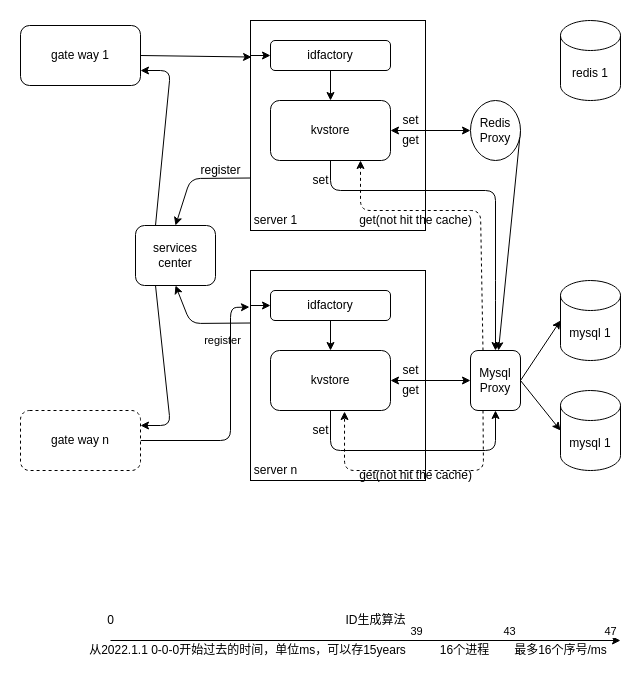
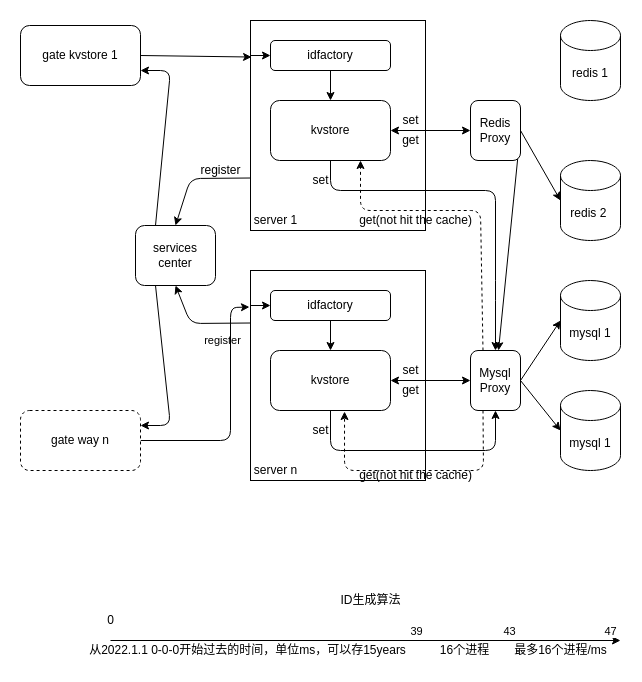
node "gate way 1": label "gate way 1" -> "gate kvstore 1"
node "Redis Proxy": shape ellipse -> rounded rectangle
edge "Redis Proxy" -> "redis 2": added
node "redis 2": added
node "ID生成算法": moved (376, 621) -> (371, 601)
node "最多16个序号/ms": label "最多16个序号/ms" -> "最多16个进程/ms"
